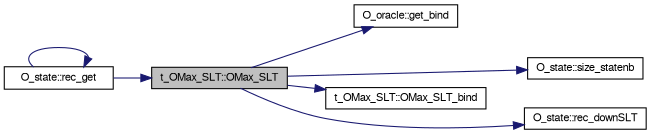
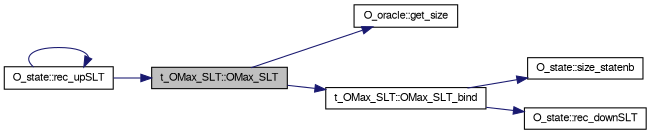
node "O_oracle::get_bind": label "O_oracle::get_bind" -> "O_oracle::get_size"
edge "t_OMax_SLT::OMax_SLT" -> "O_state::size_statenb": now "t_OMax_SLT::OMax_SLT_bind" -> "O_state::size_statenb"
node "O_state::rec_get": label "O_state::rec_get" -> "O_state::rec_upSLT"
edge "t_OMax_SLT::OMax_SLT" -> "O_state::rec_downSLT": now "t_OMax_SLT::OMax_SLT_bind" -> "O_state::rec_downSLT"
